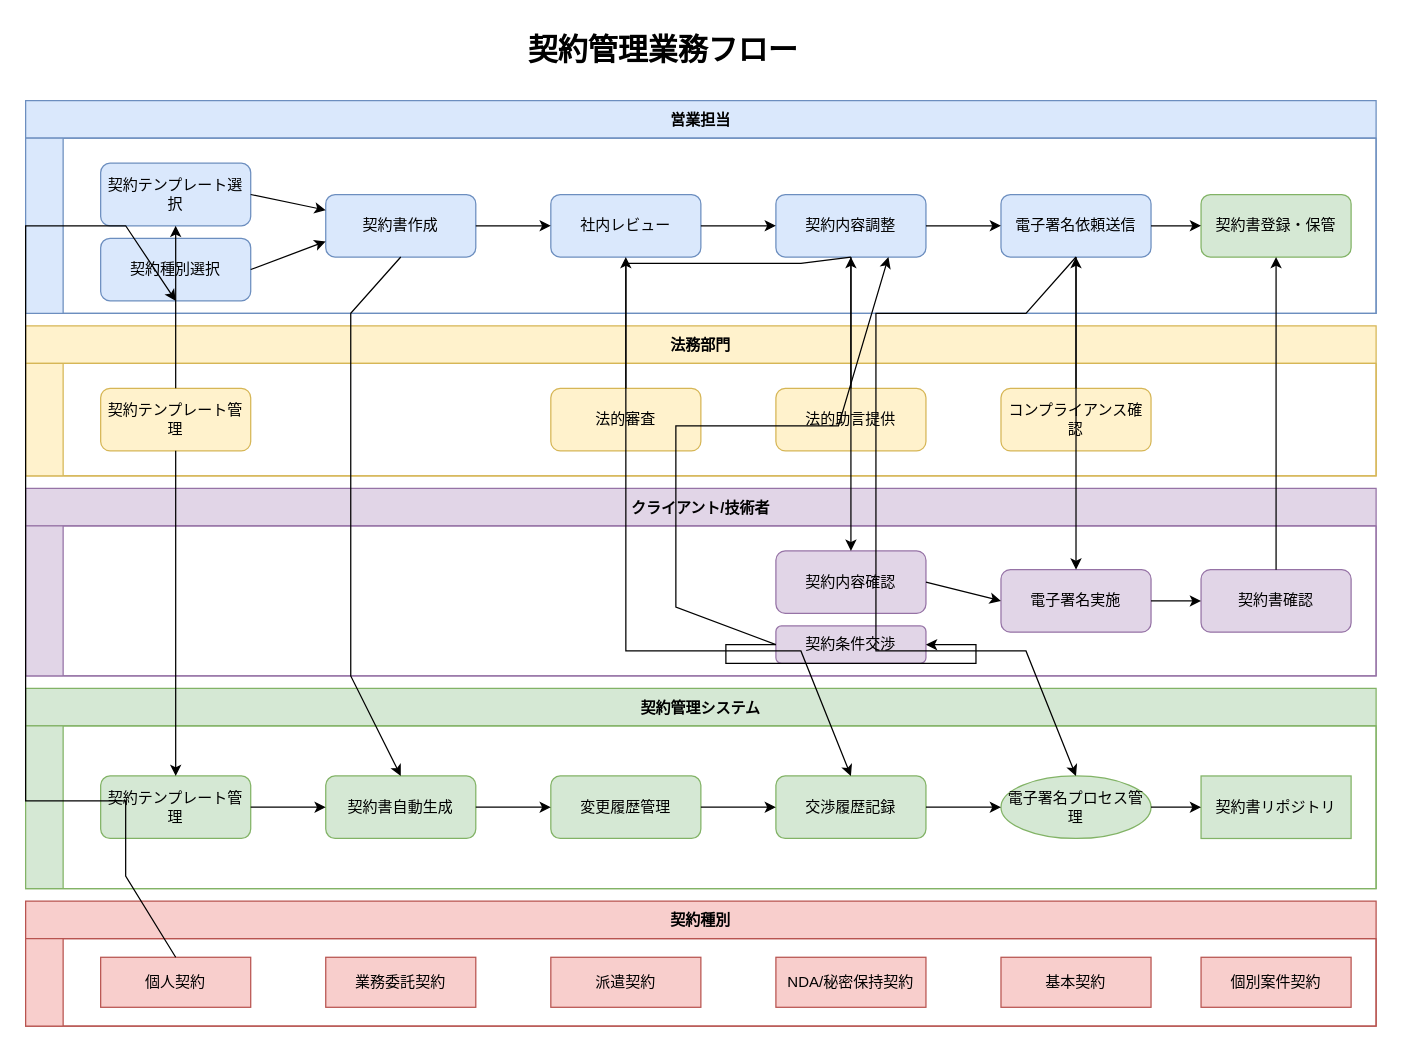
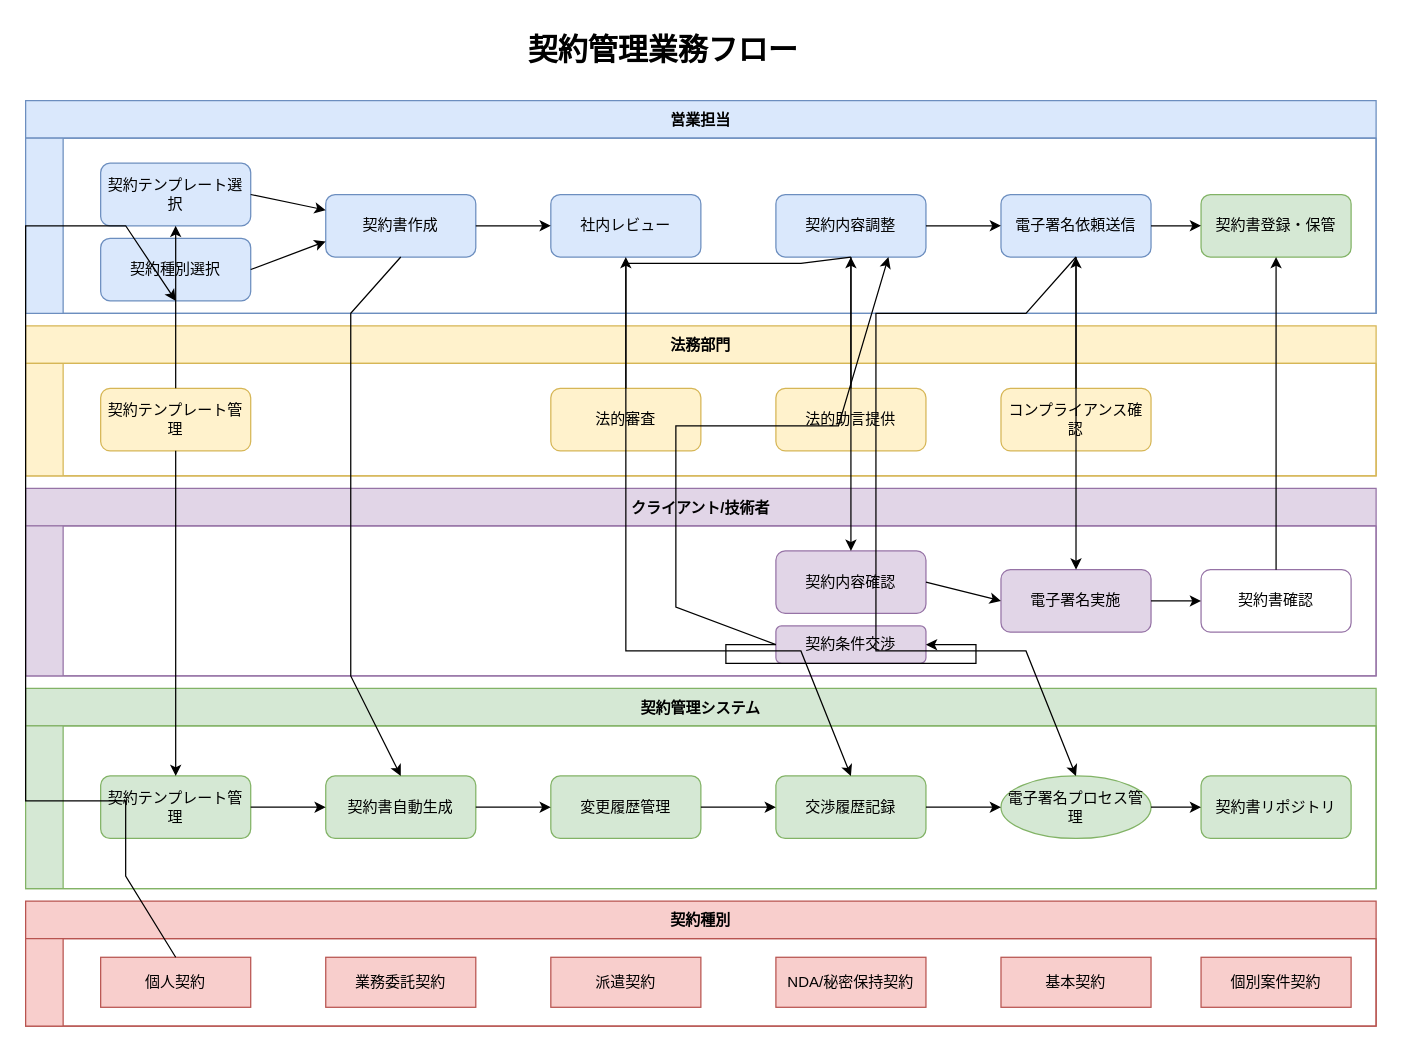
edge "社内レビュー" -> "契約内容調整": removed
node "契約書確認": fillcolor #e1d5e7 -> #ffffff
node "契約書リポジトリ": shape rectangle -> rounded rectangle
